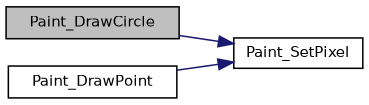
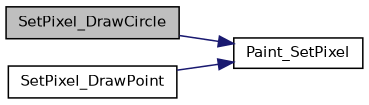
node "Paint_DrawCircle": label "Paint_DrawCircle" -> "SetPixel_DrawCircle"
node "Paint_DrawPoint": label "Paint_DrawPoint" -> "SetPixel_DrawPoint"
